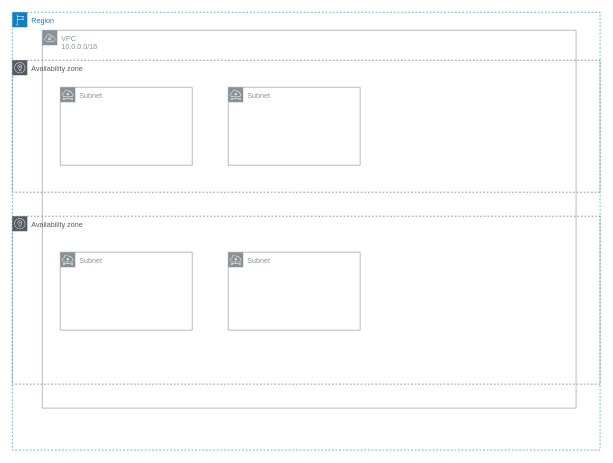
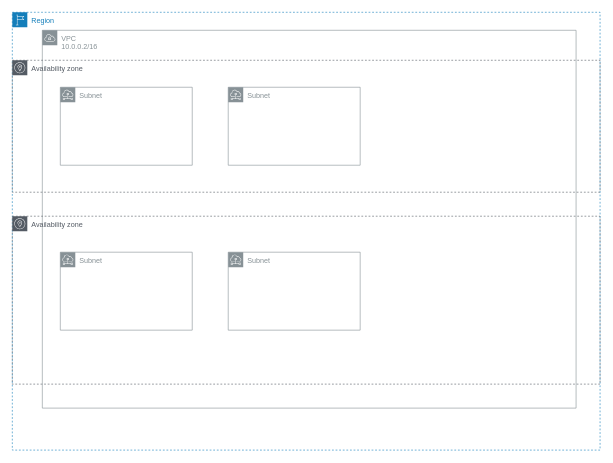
node "VPC 10.0.0.0/16": label "VPC 10.0.0.0/16" -> "VPC 10.0.0.2/16"
